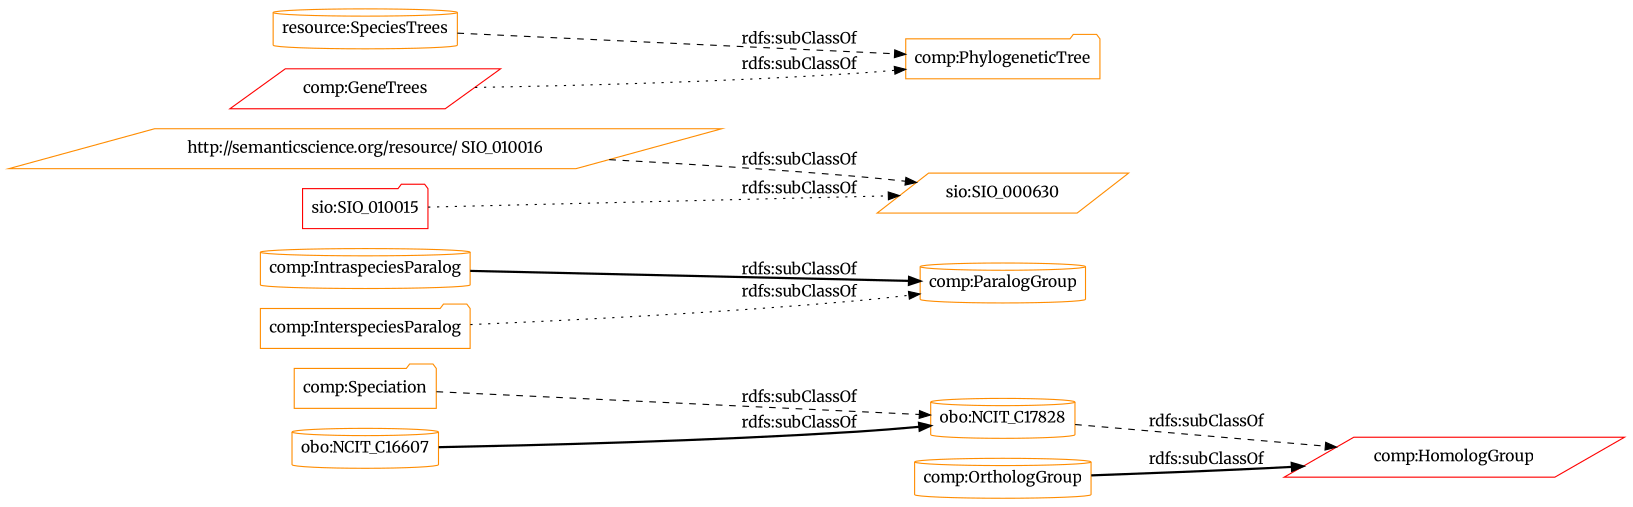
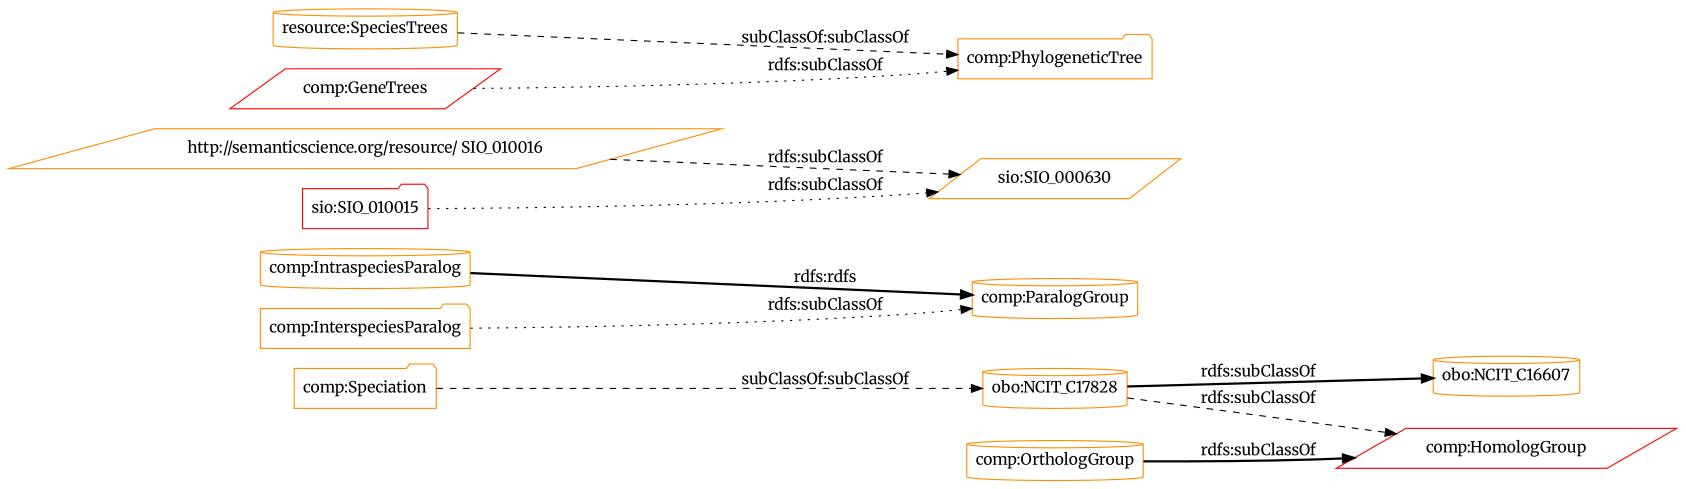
edge "resource:SpeciesTrees" -> "comp:PhylogeneticTree": label "rdfs:subClassOf" -> "subClassOf:subClassOf"
edge "comp:IntraspeciesParalog" -> "comp:ParalogGroup": label "rdfs:subClassOf" -> "rdfs:rdfs"
edge "comp:Speciation" -> "obo:NCIT_C17828": label "rdfs:subClassOf" -> "subClassOf:subClassOf"
edge "obo:NCIT_C16607" -> "obo:NCIT_C17828": reversed
